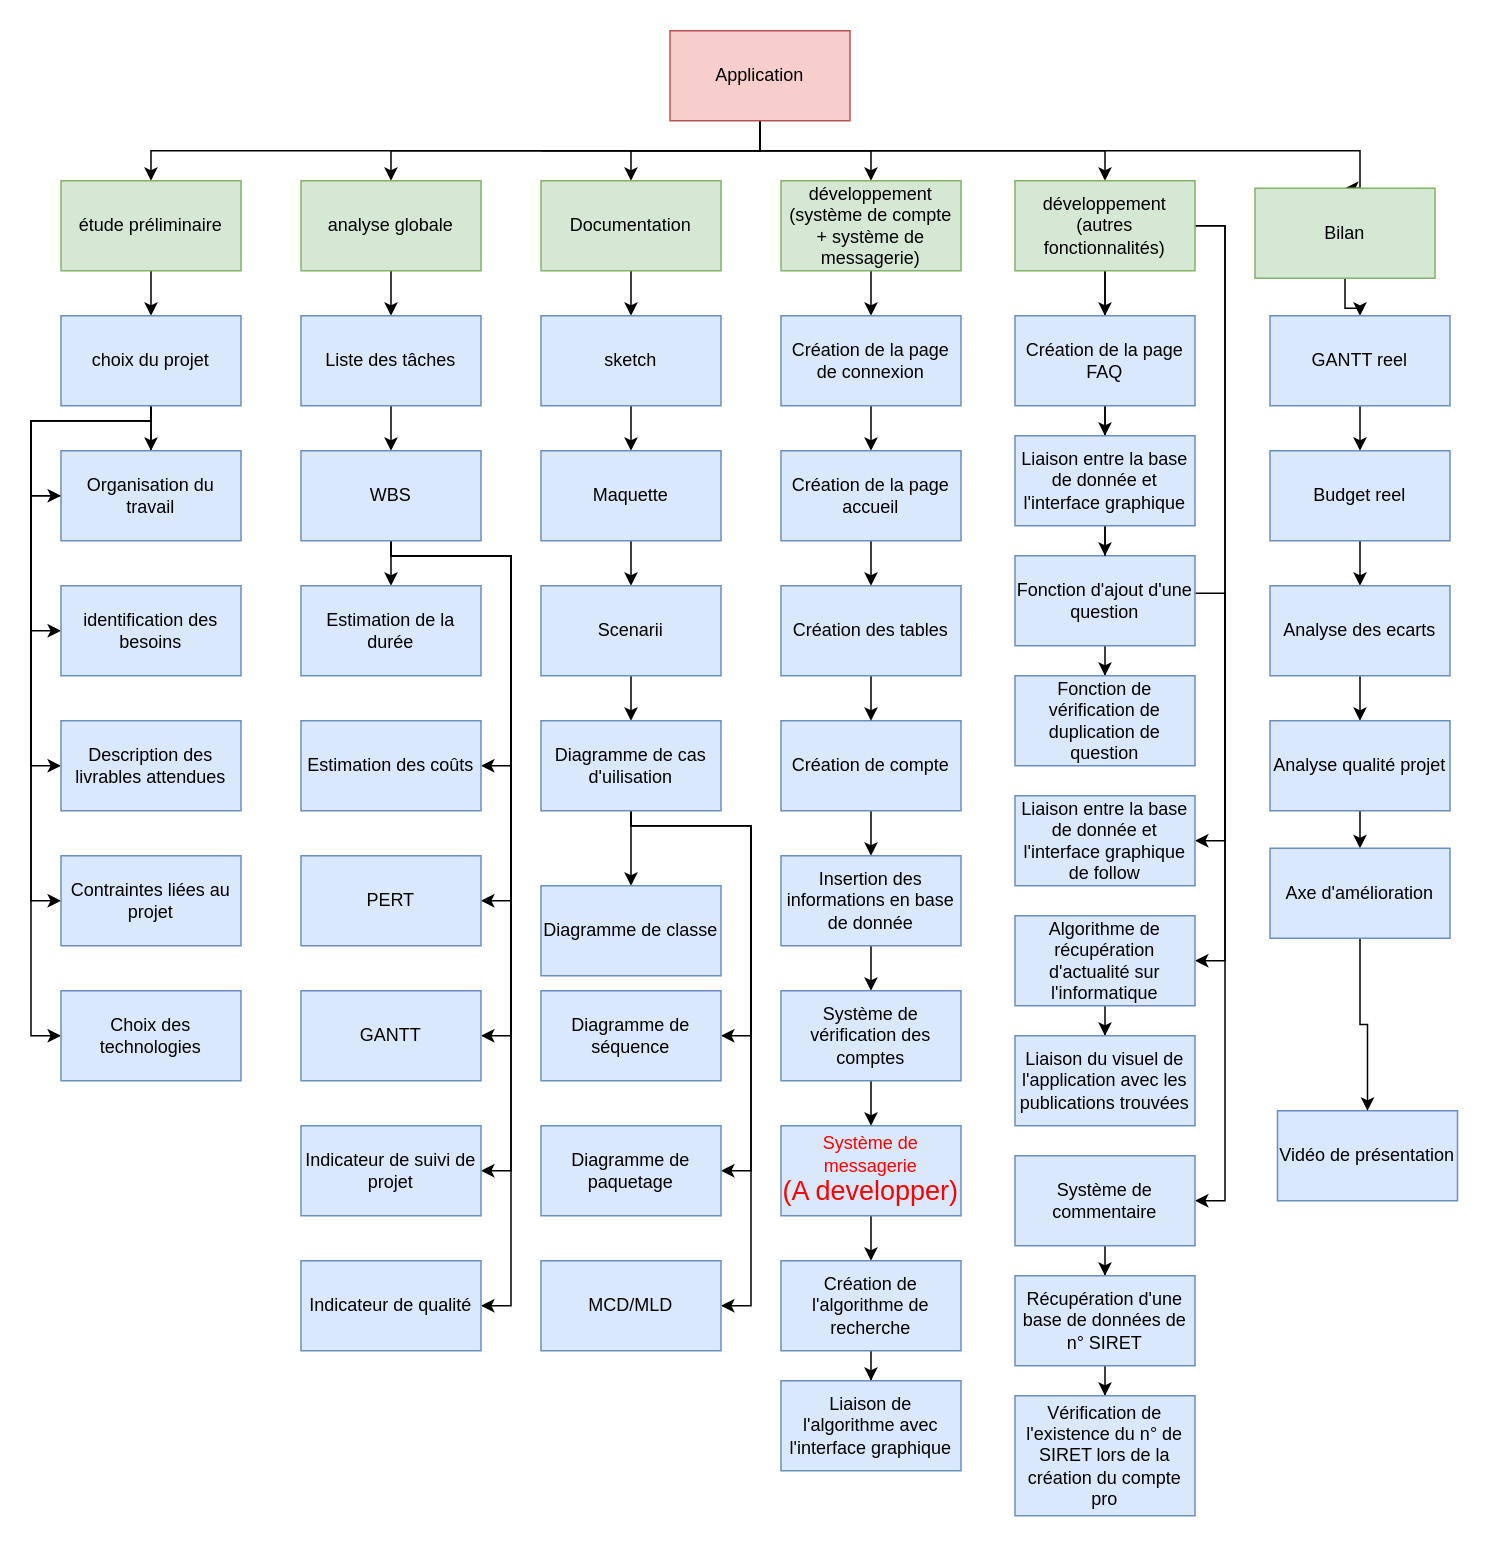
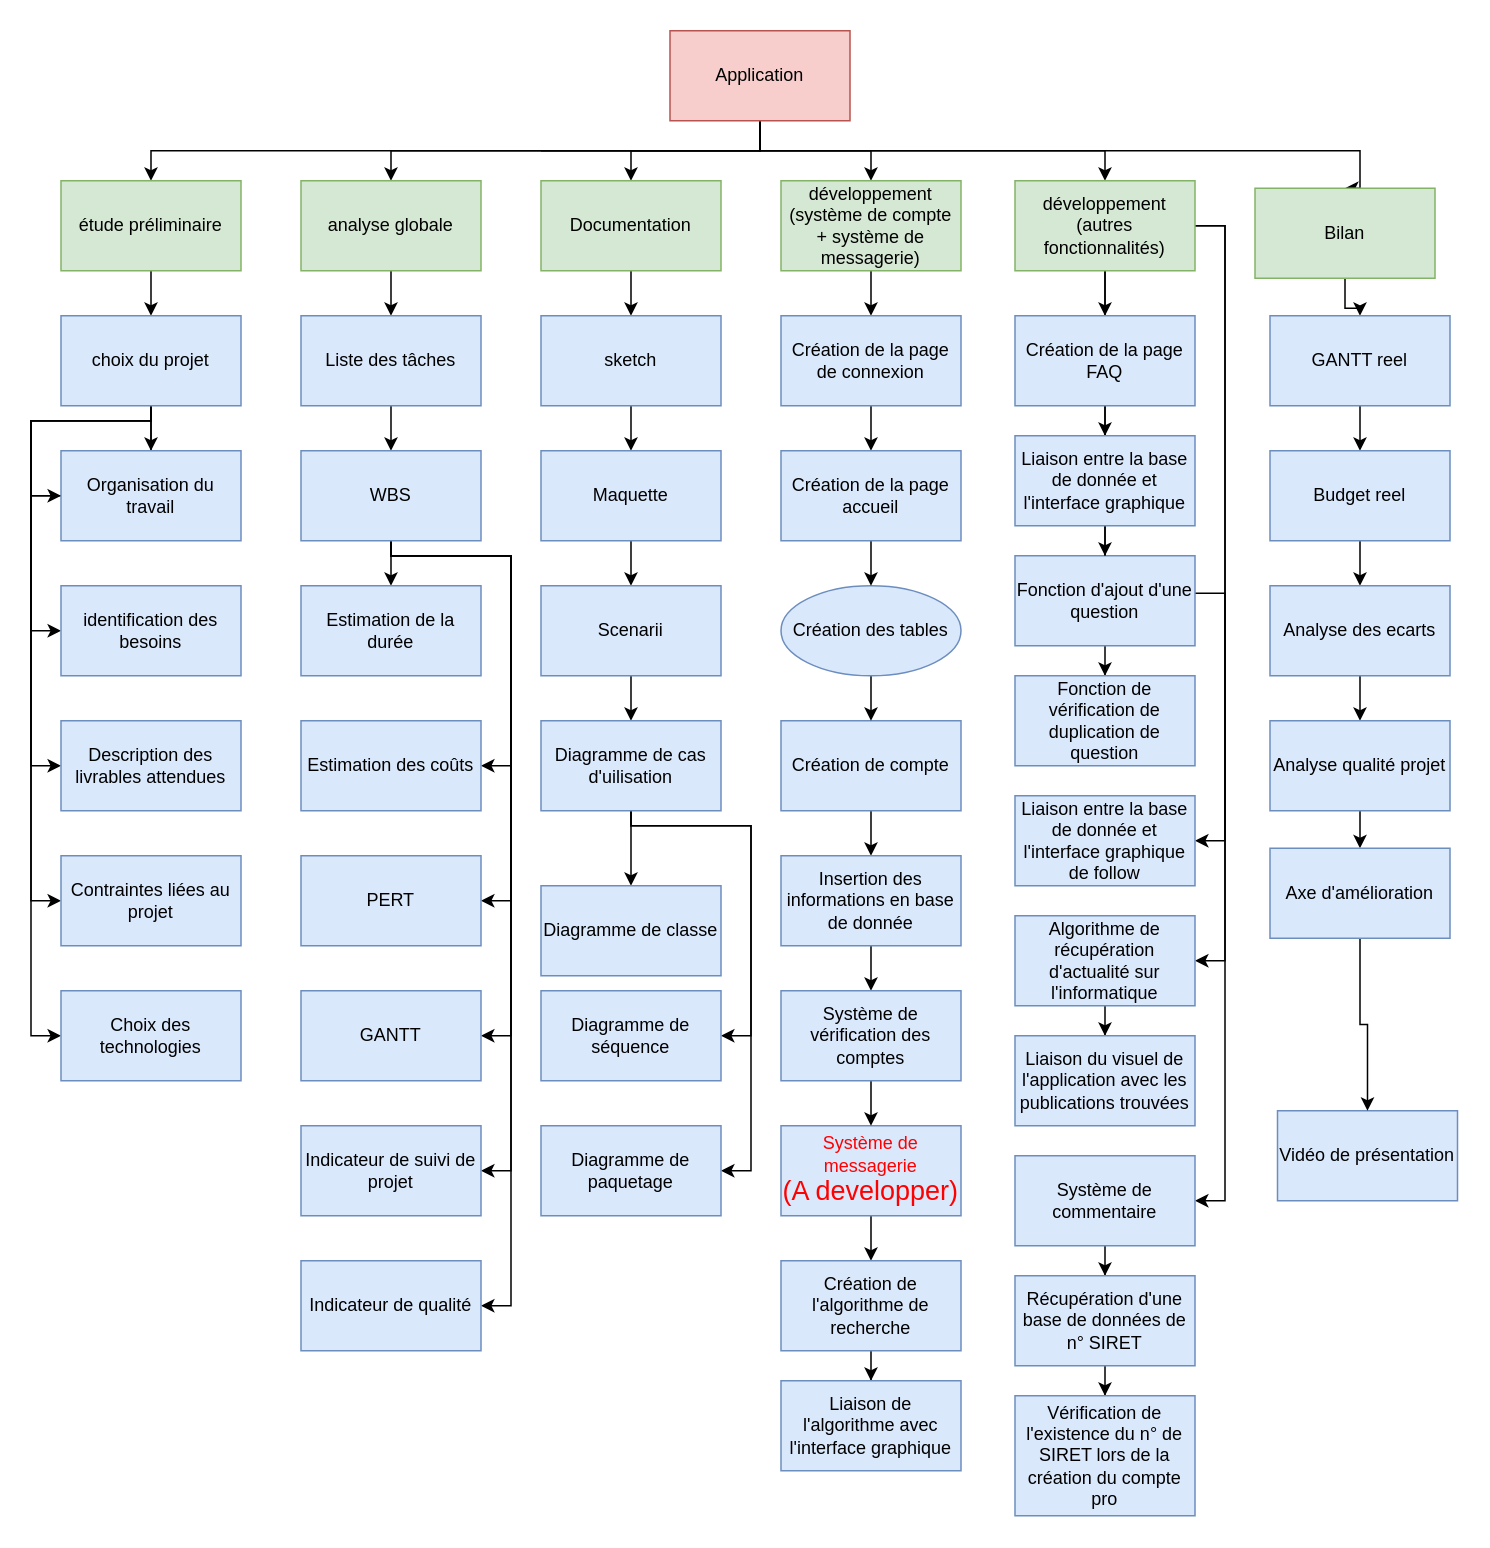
node "Création des tables": shape rectangle -> ellipse
edge "Diagramme de cas d'uilisation" -> "MCD/MLD": removed
node "MCD/MLD": removed
